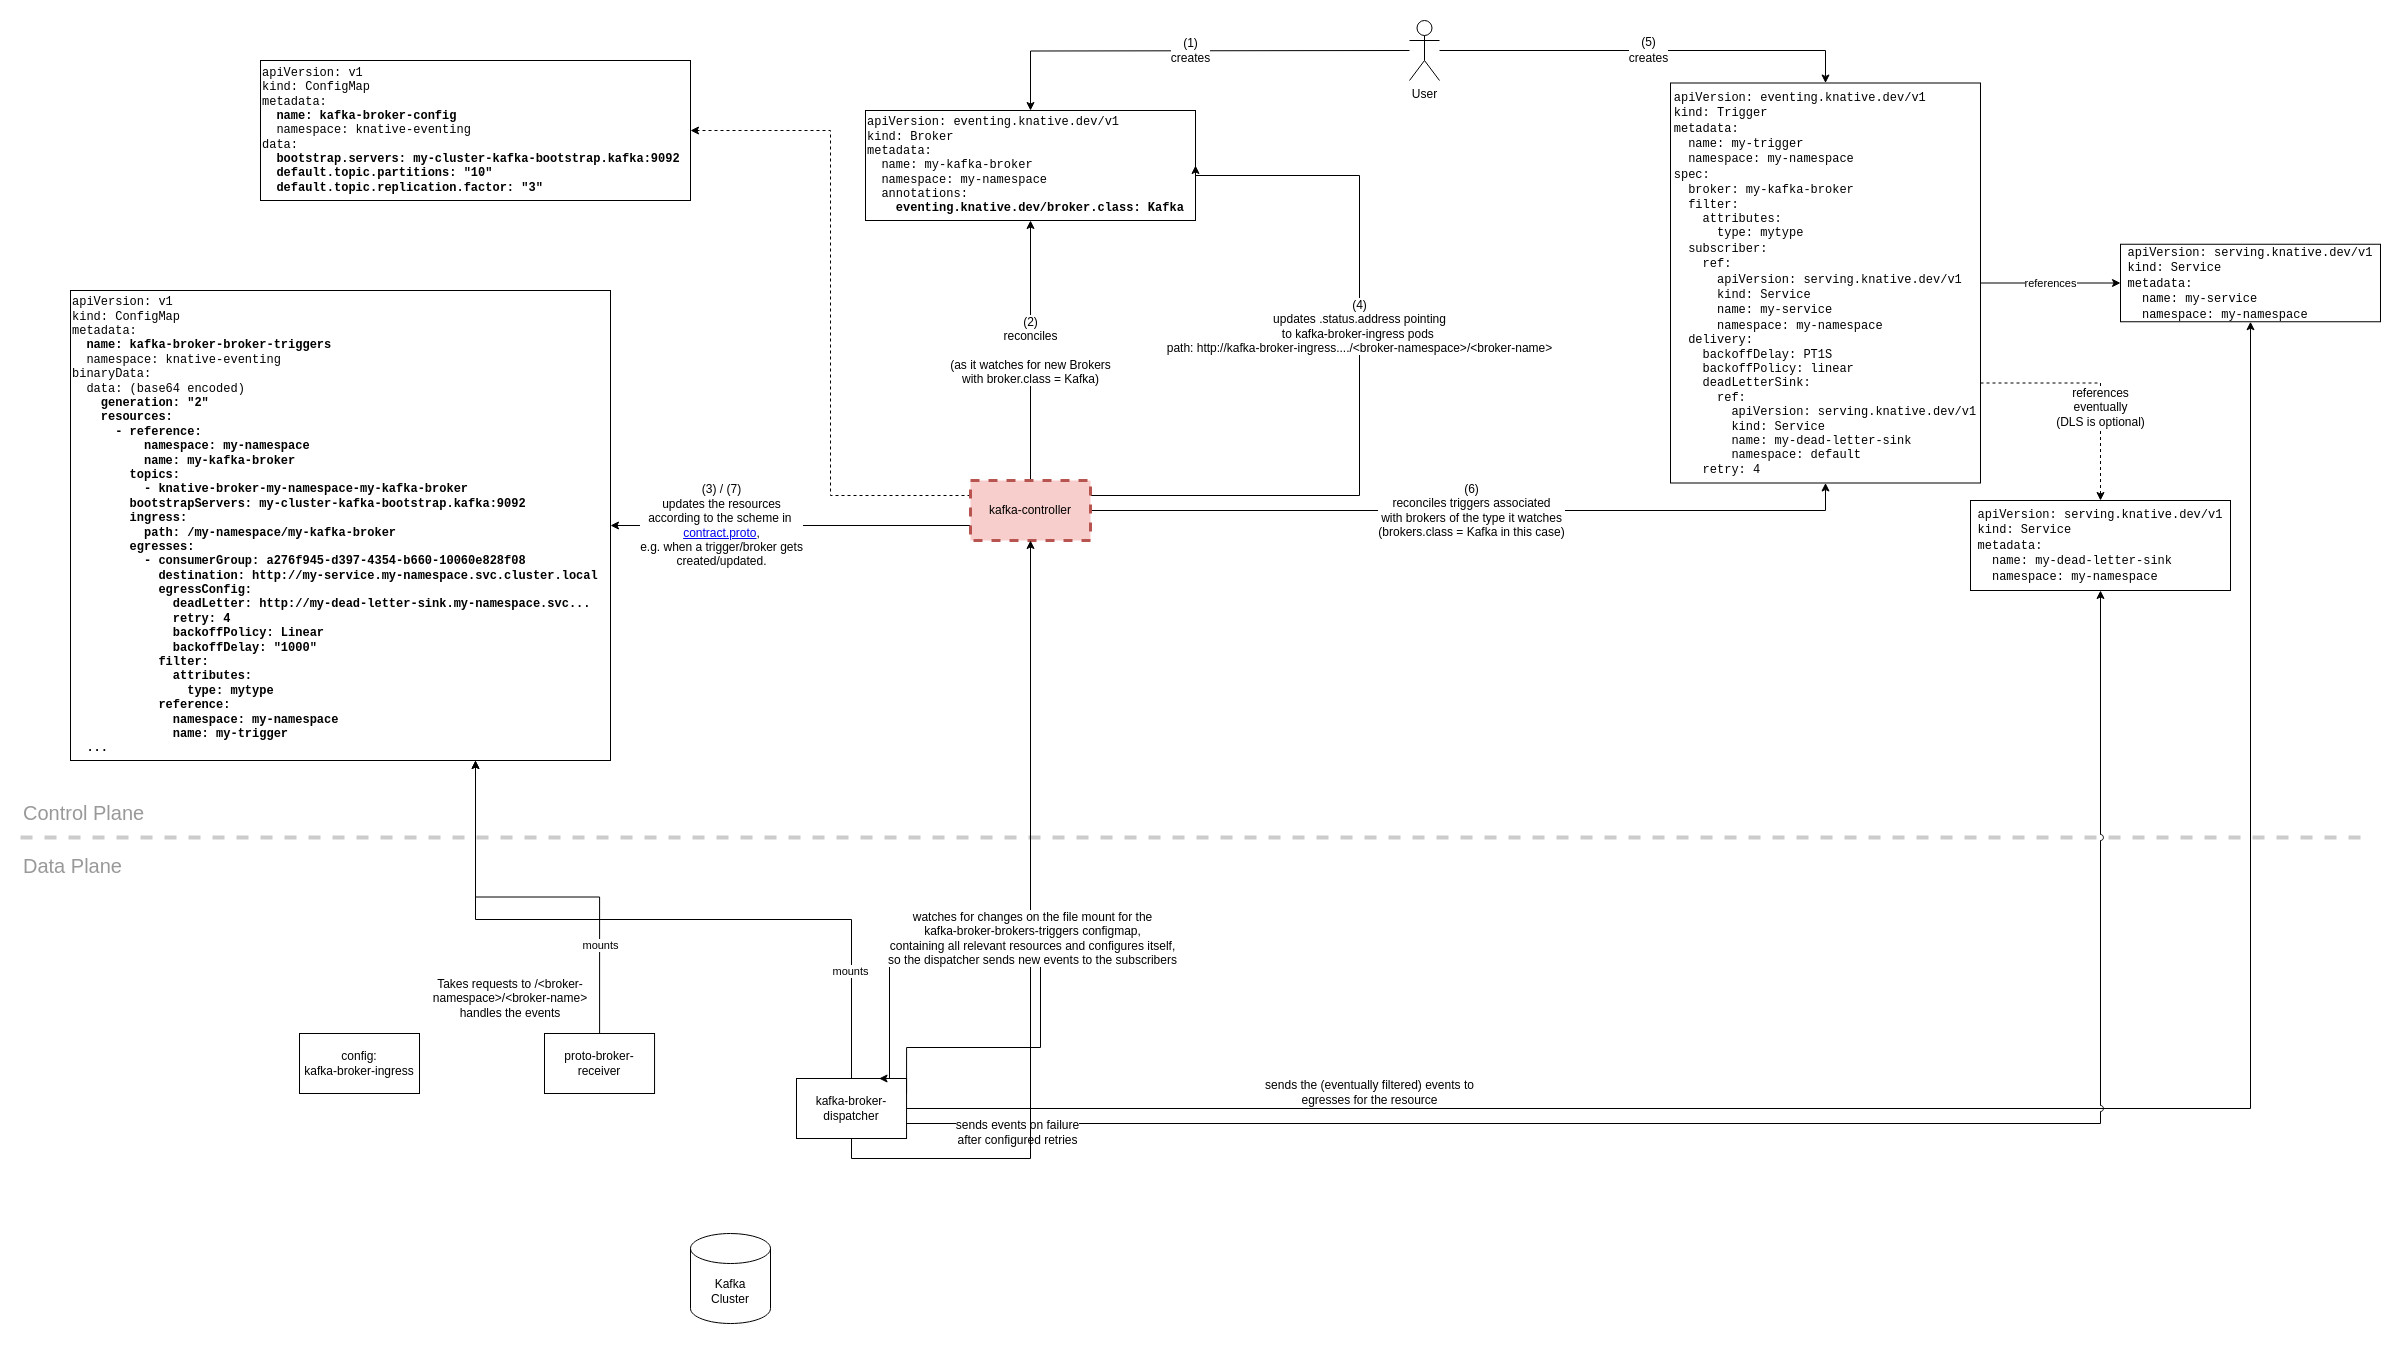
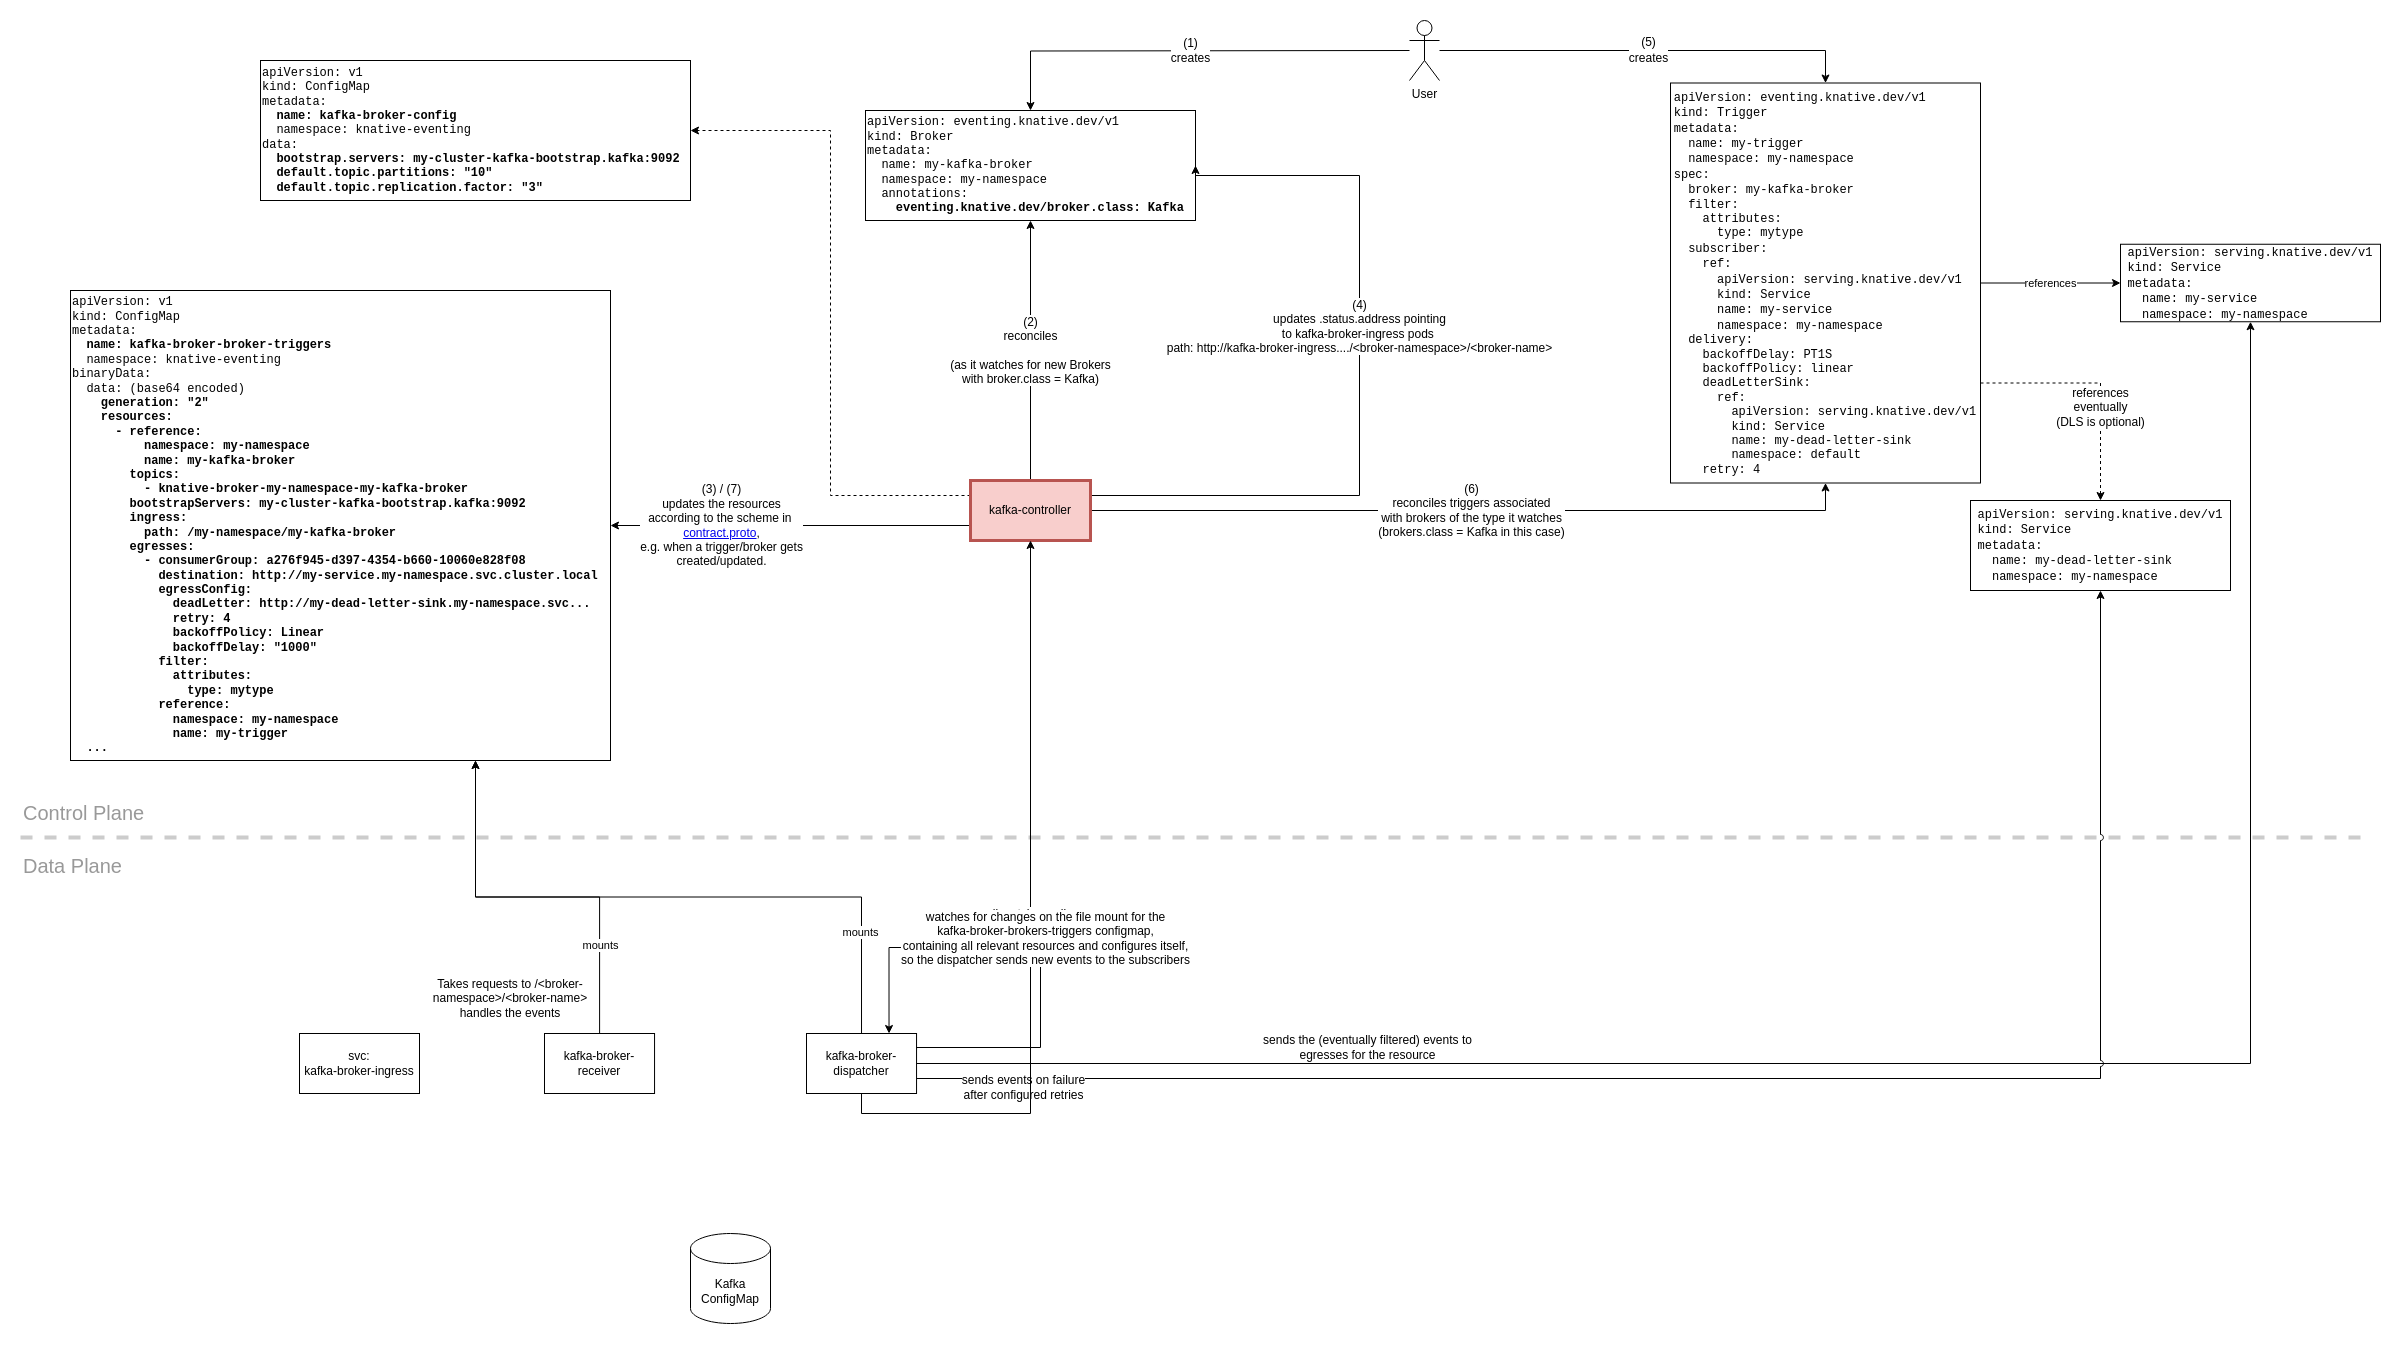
node "kafka-controller": style dashed -> solid
node "config: kafka-broker-ingress": label "config: kafka-broker-ingress" -> "svc: kafka-broker-ingress"
node "proto-broker-receiver": label "proto-broker-receiver" -> "kafka-broker-receiver"
node "kafka-broker-dispatcher": moved (852, 1109) -> (862, 1064)
node "Kafka Cluster": label "Kafka Cluster" -> "Kafka ConfigMap"
